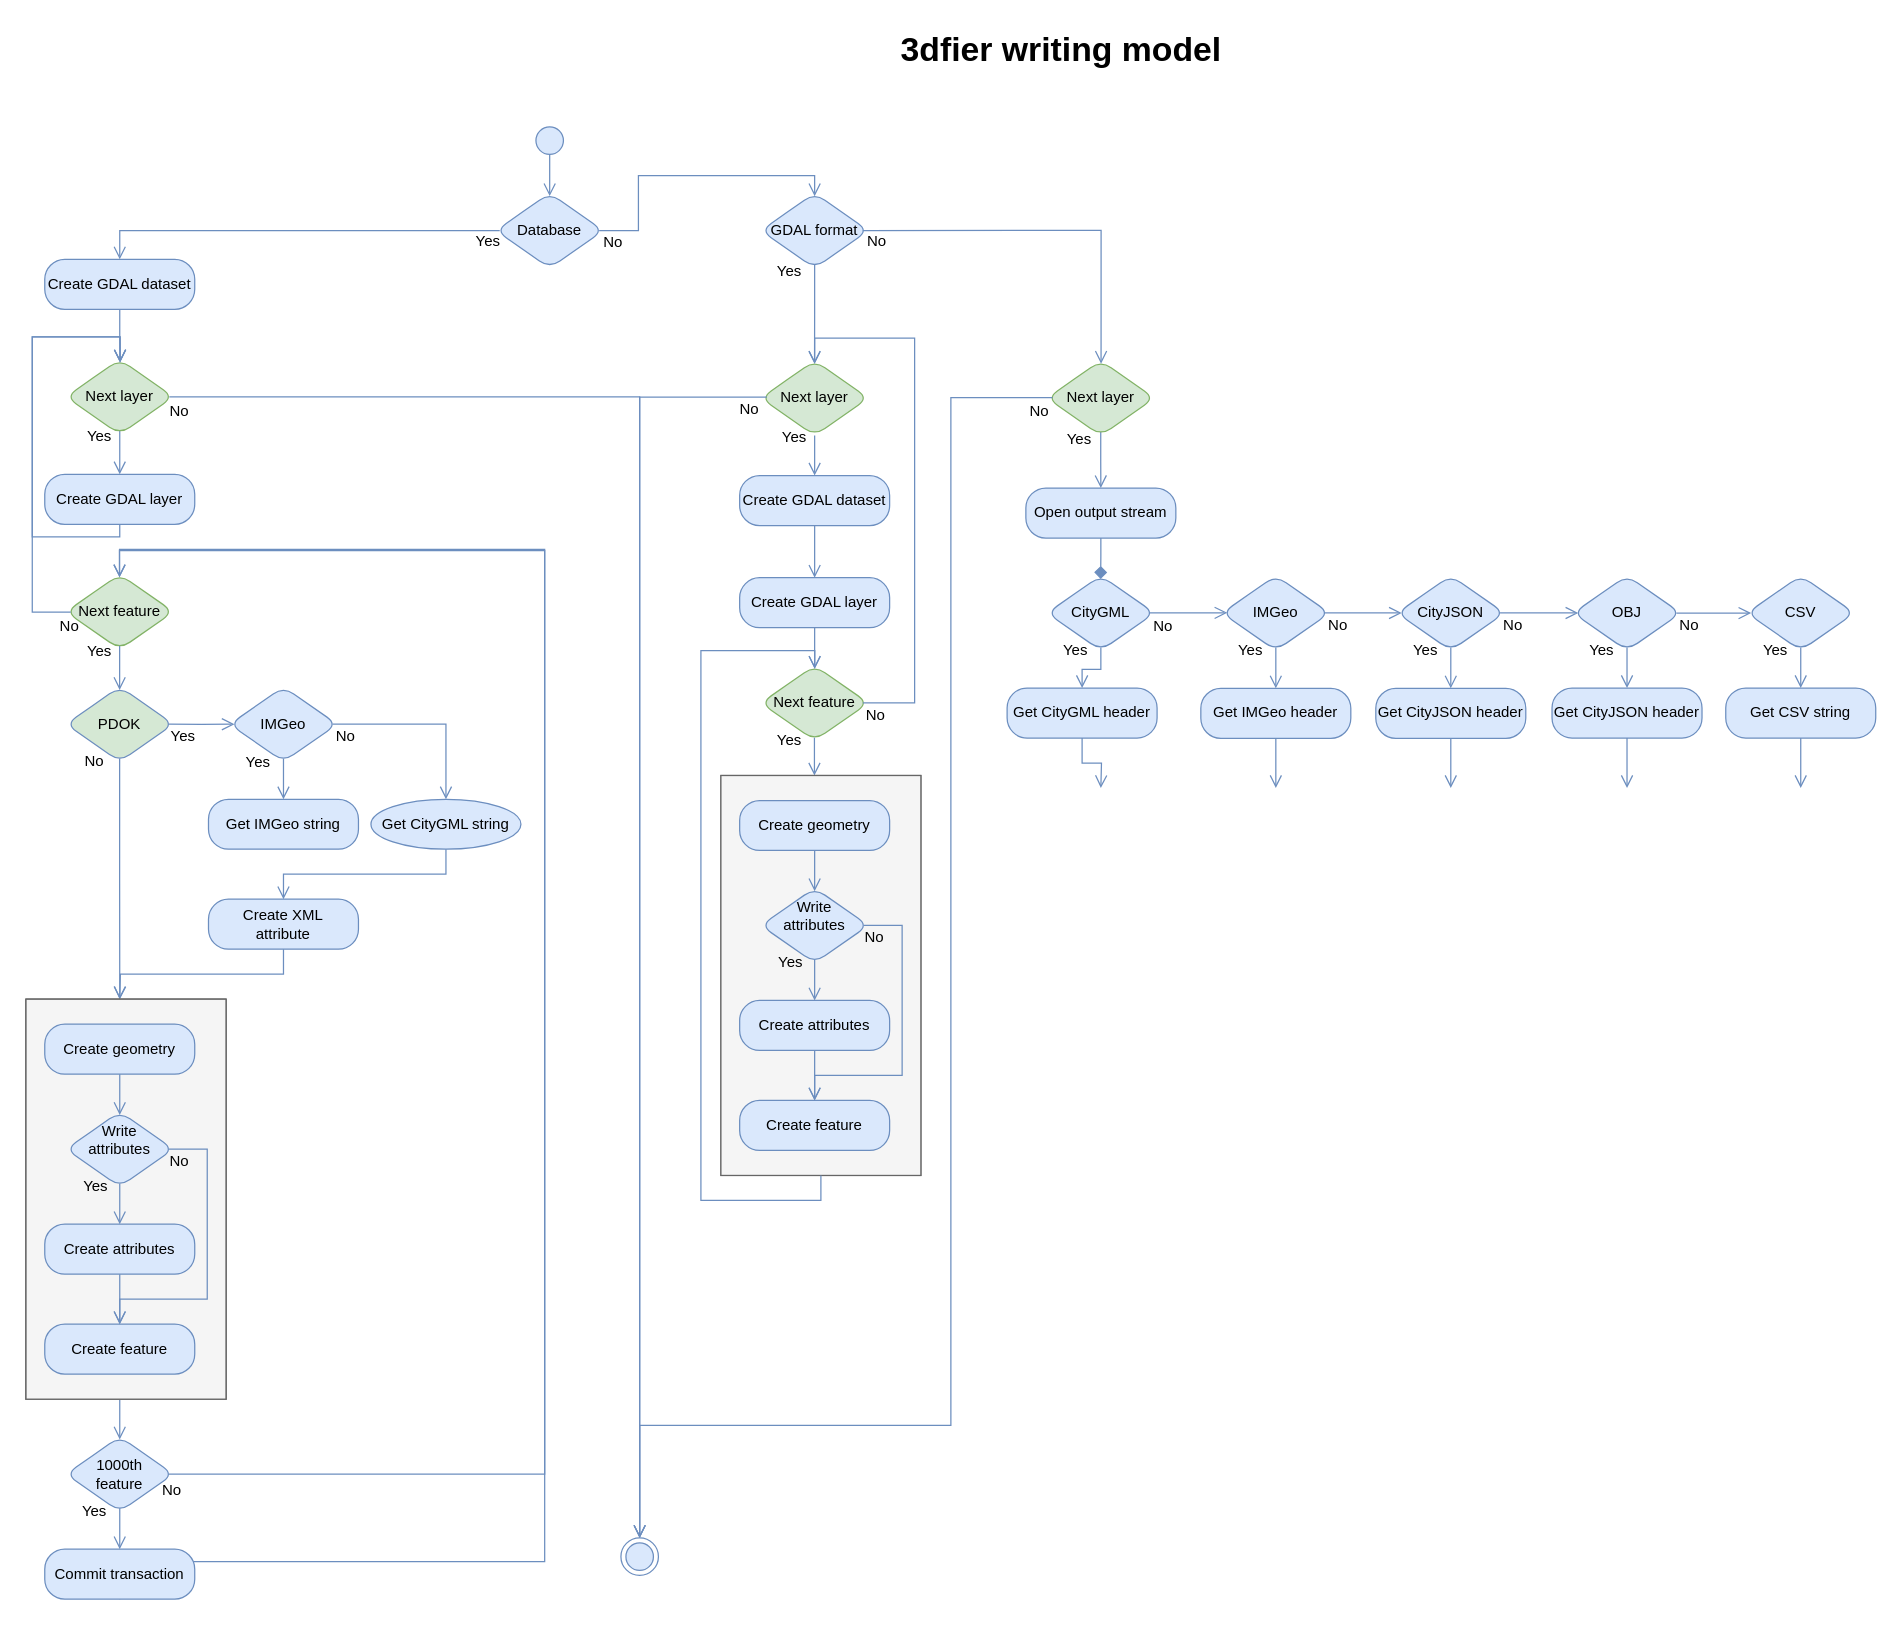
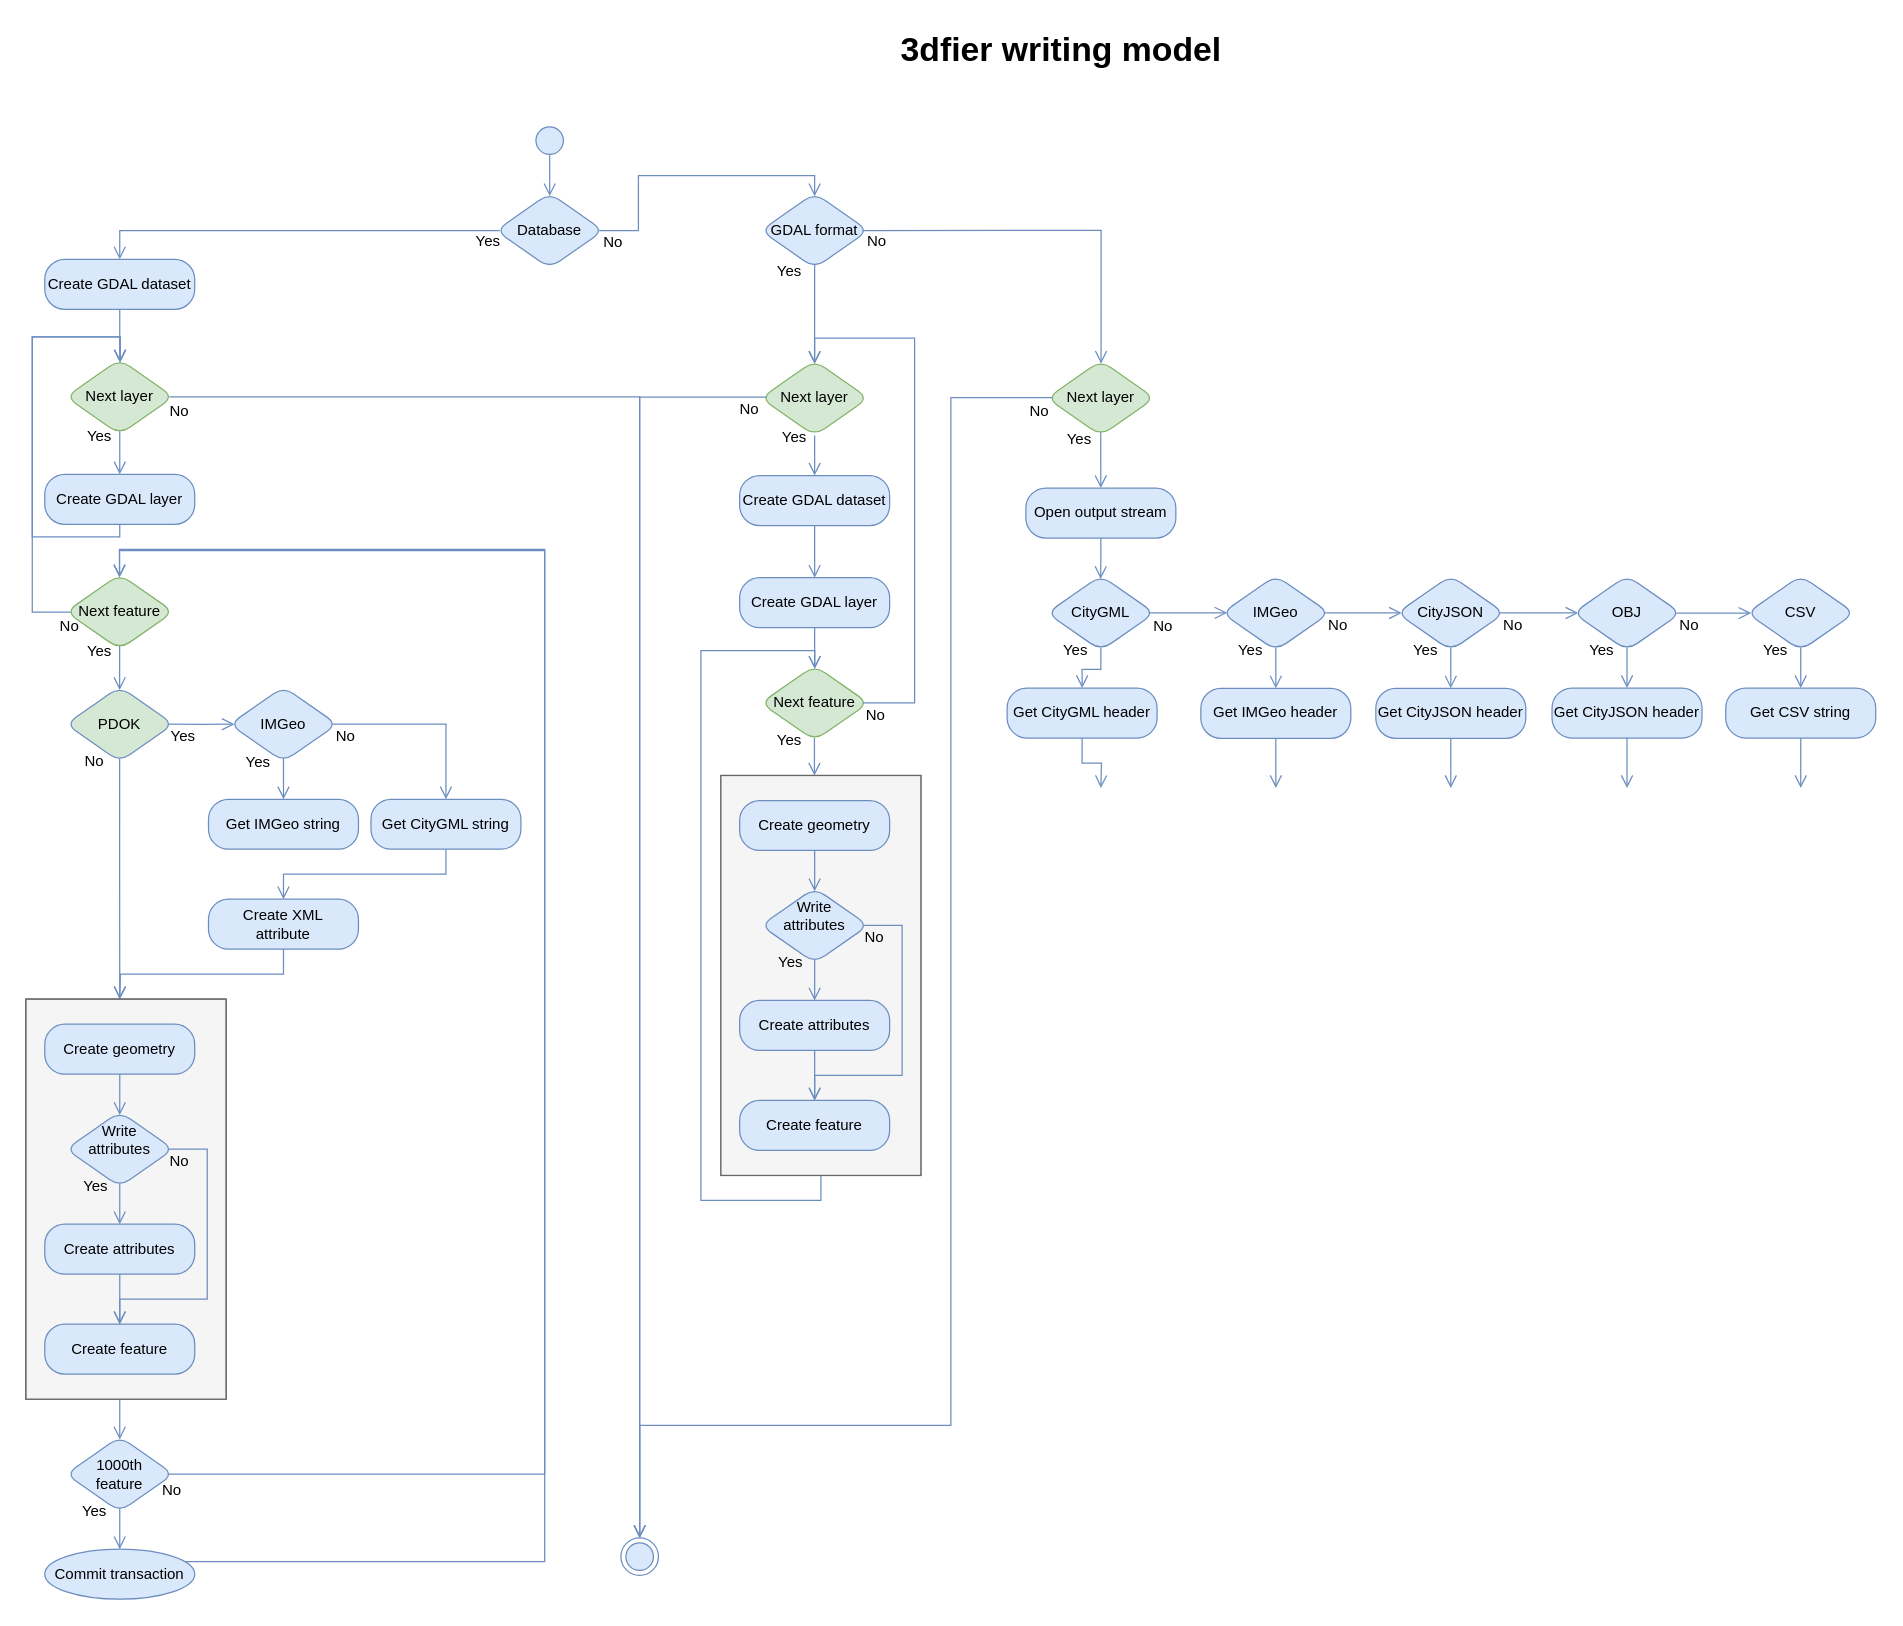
edge "Open output stream" -> "CityGML": arrowhead diamond -> open
node "Get CityGML string": shape ellipse -> rounded rectangle
node "Commit transaction": shape rounded rectangle -> ellipse
